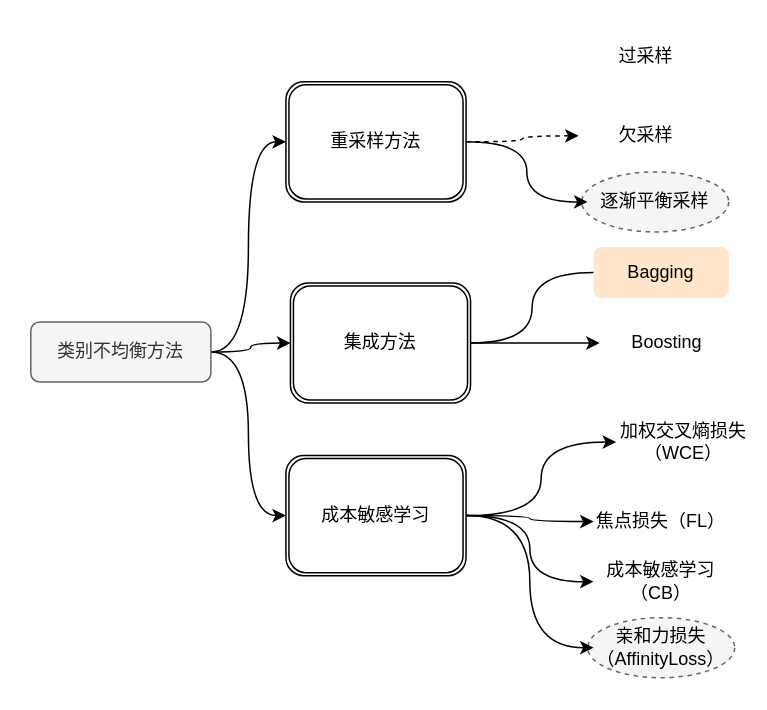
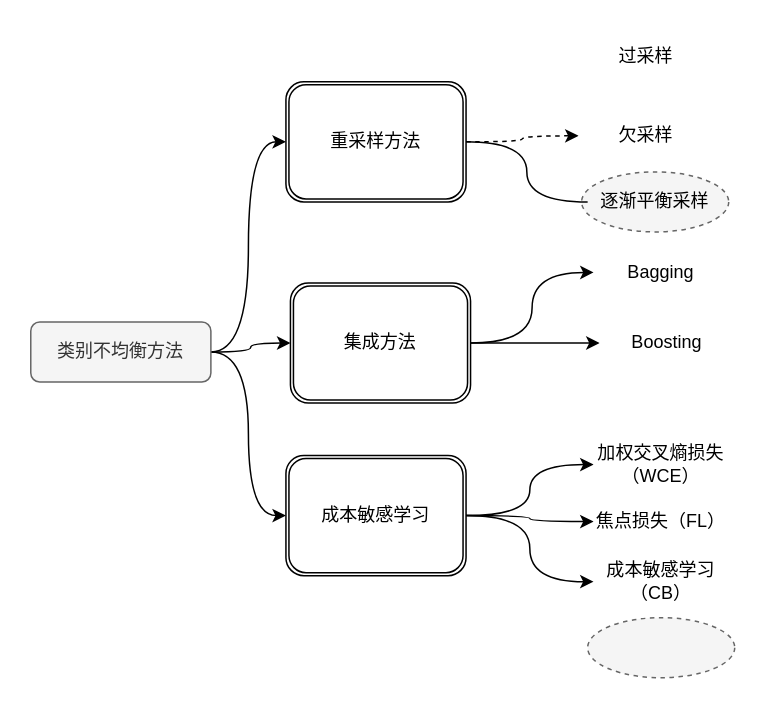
edge "重采样方法" -> "逐渐平衡采样": arrowhead classic -> none
node "Bagging": fillcolor #ffe6cc -> #ffffff
edge "Bagging" -- "集成方法": arrowhead none -> classic
node "加权交叉熵损失（WCE）": moved (683, 442) -> (661, 464)
edge "成本敏感学习" -> "亲和力损失 （AffinityLoss）": removed
node "亲和力损失 （AffinityLoss）": removed
